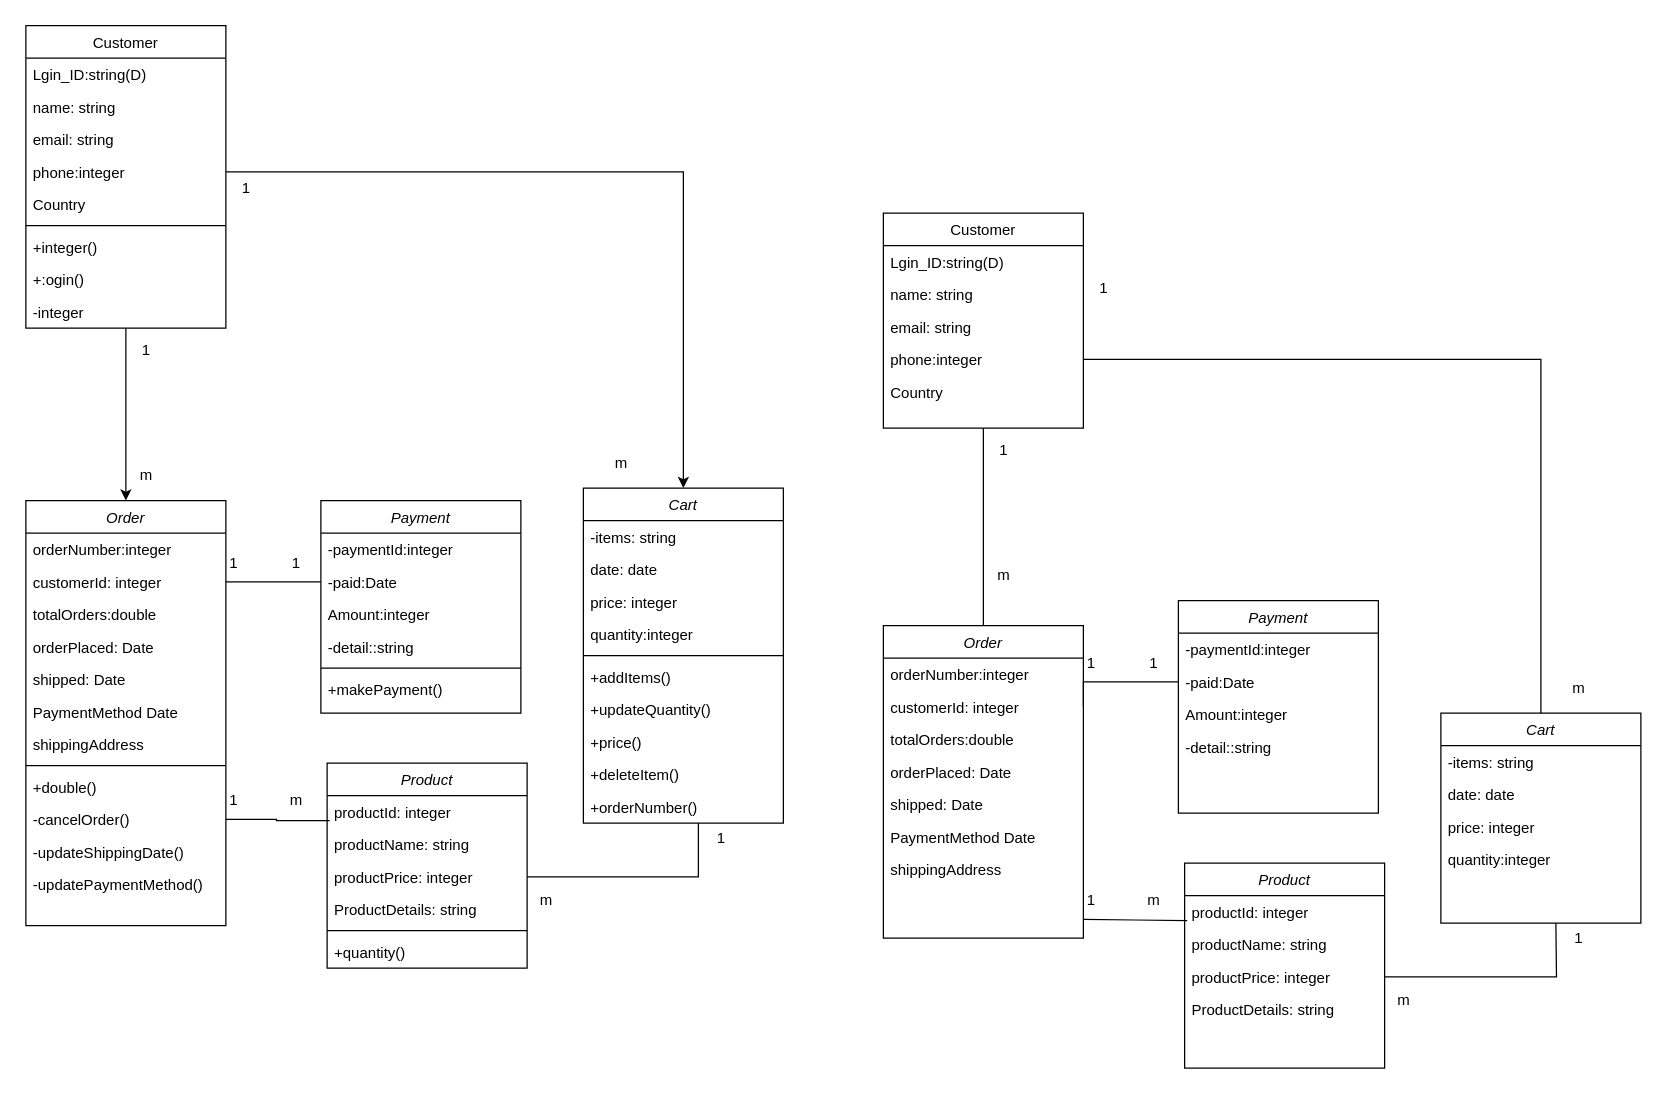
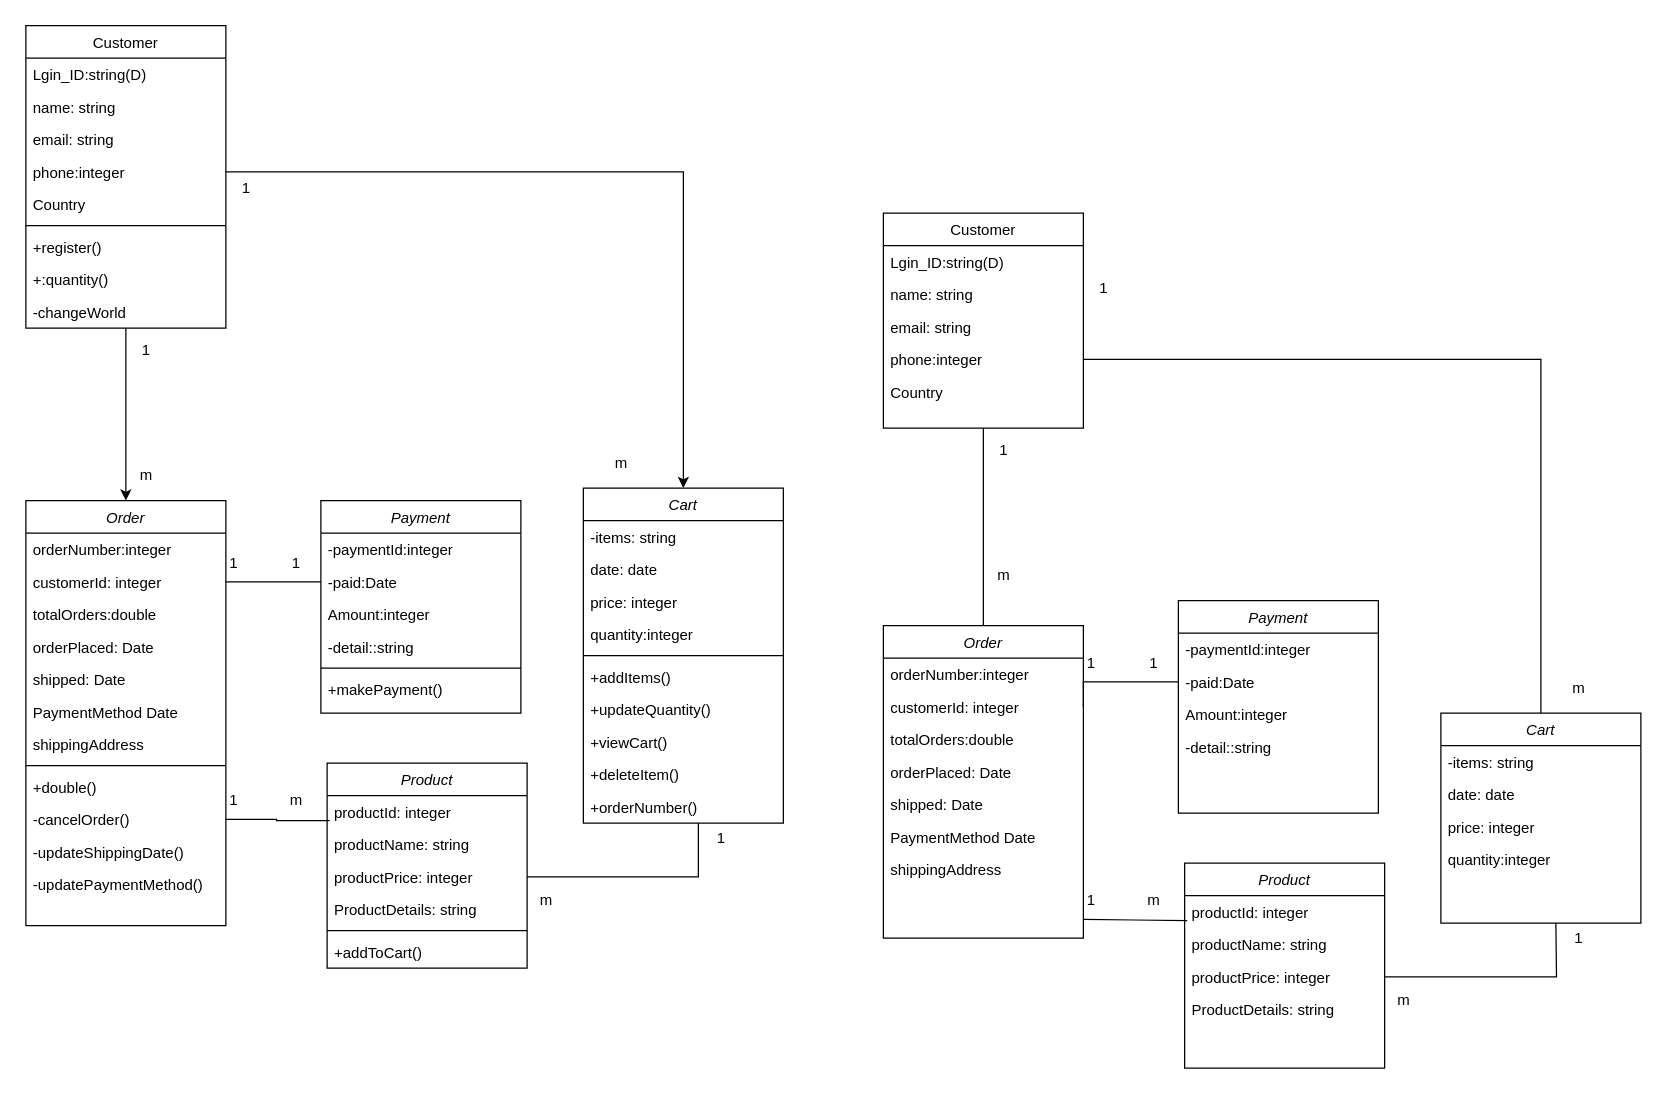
node "+integer()": label "+integer()" -> "+register()"
node "+:ogin()": label "+:ogin()" -> "+:quantity()"
node "-integer": label "-integer" -> "-changeWorld"
node "+price()": label "+price()" -> "+viewCart()"
node "+quantity()": label "+quantity()" -> "+addToCart()"
